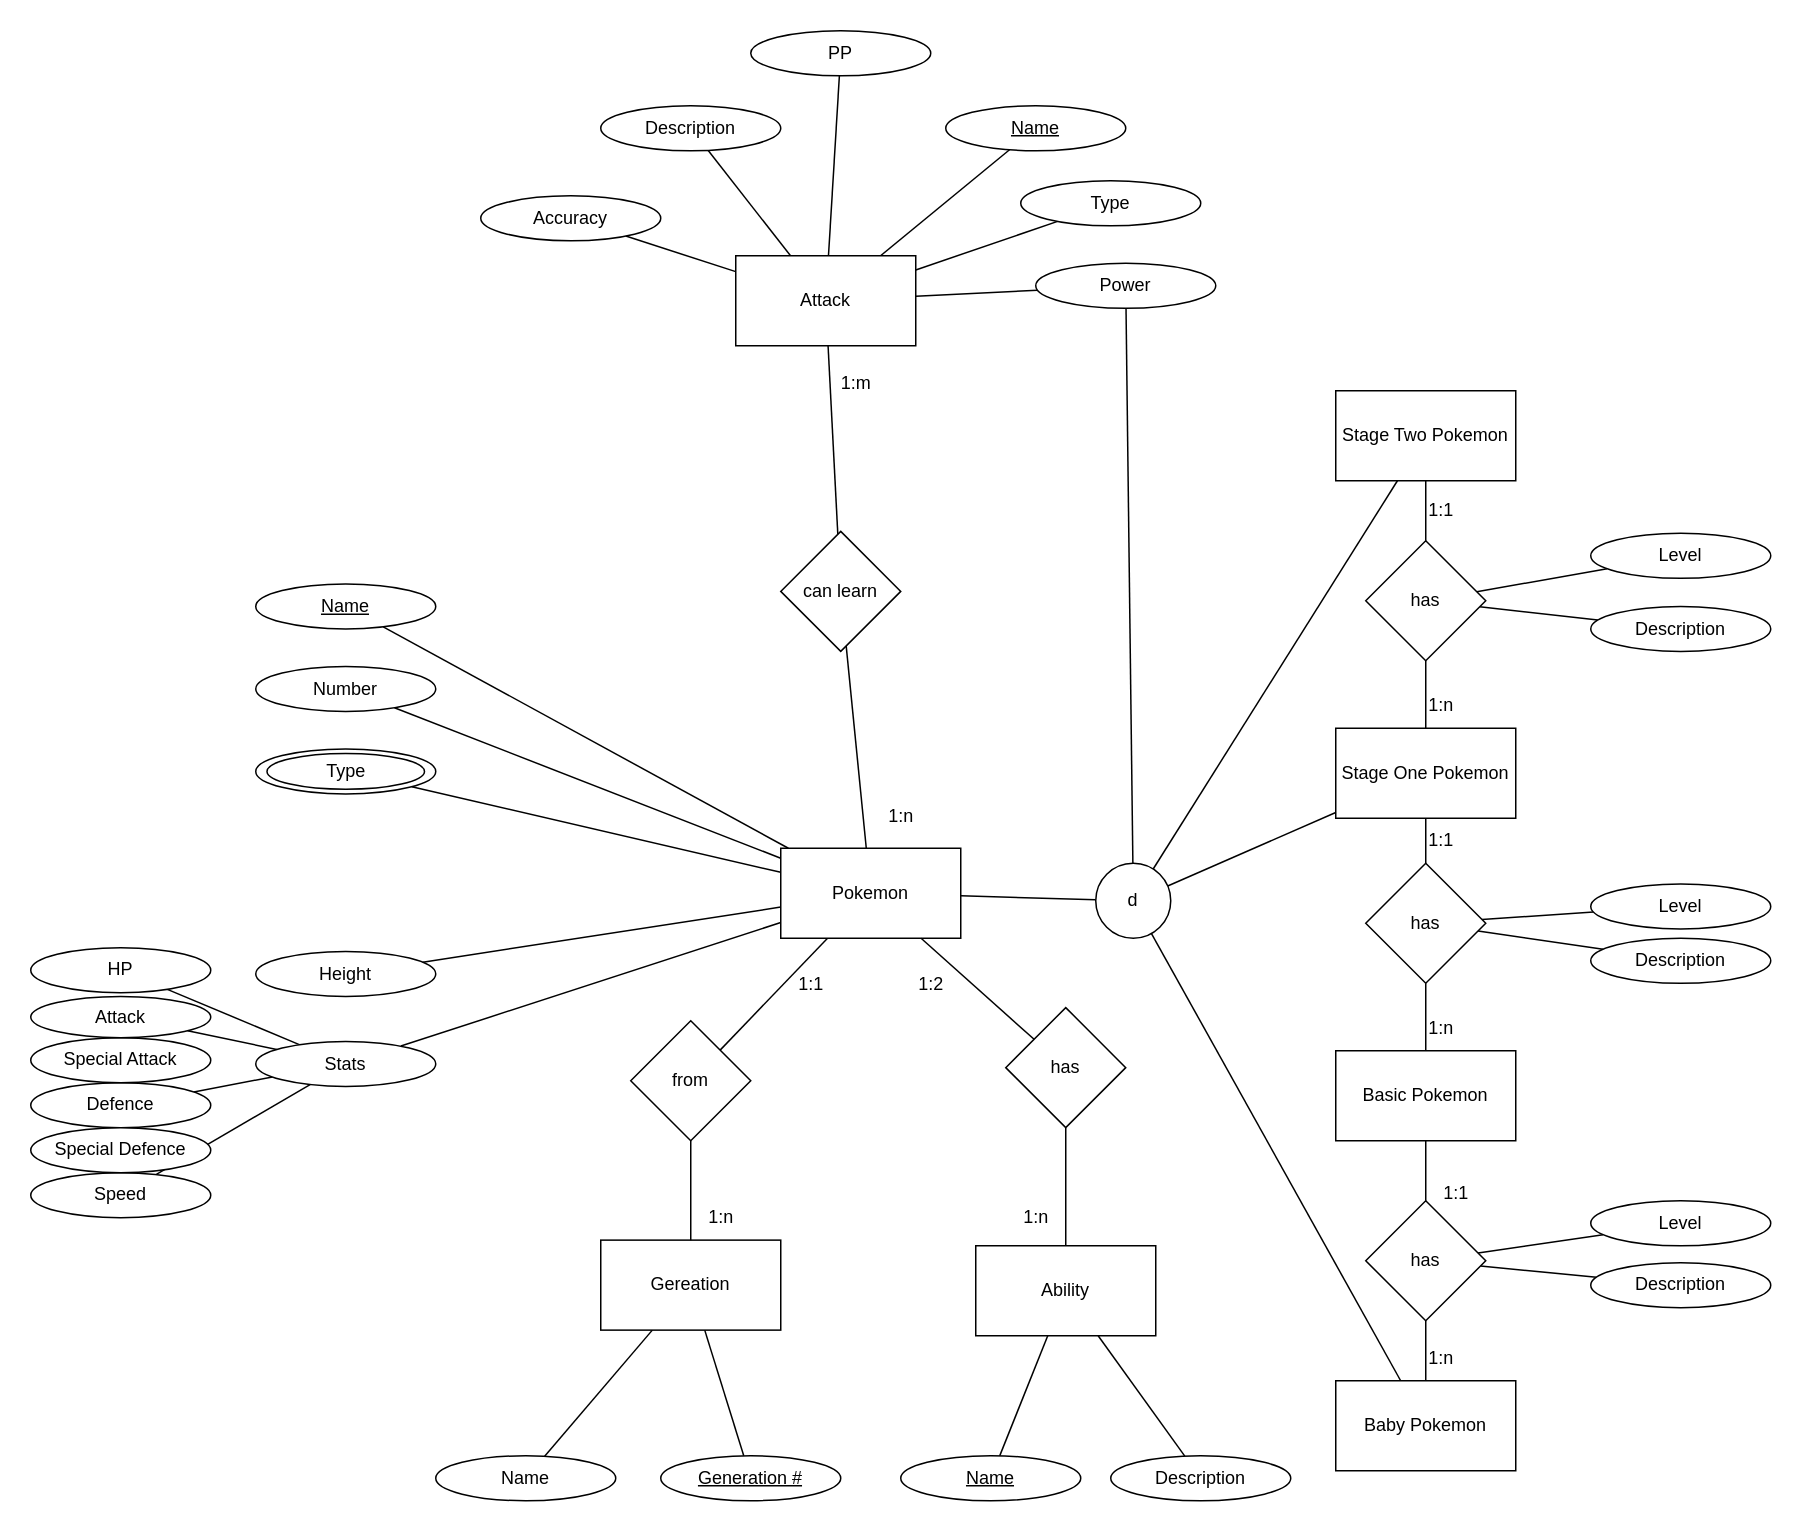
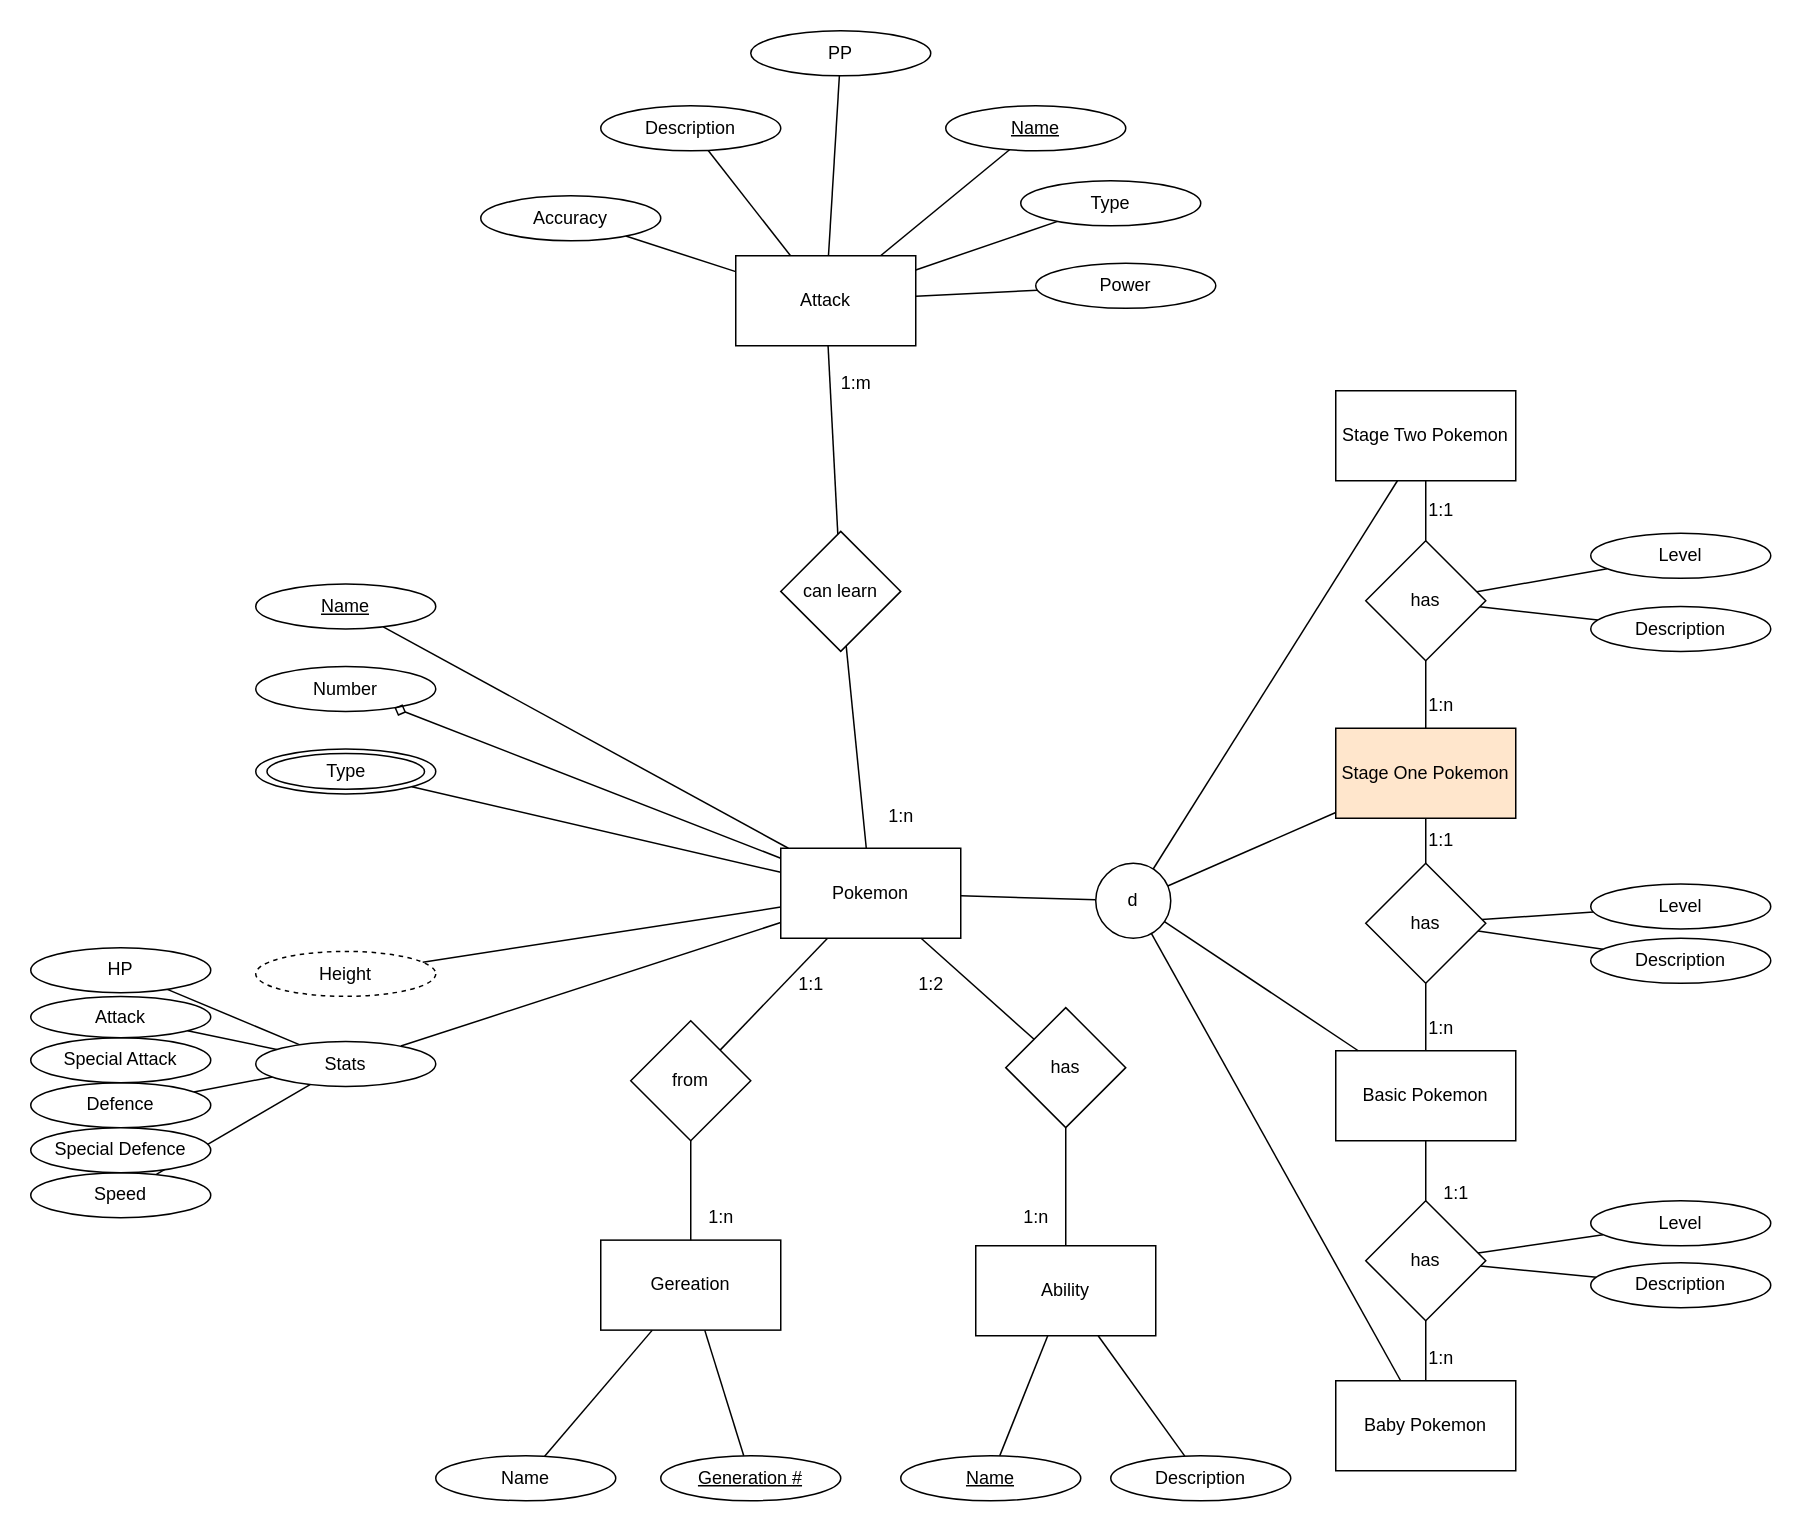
edge "Power" -- "d": now "Basic Pokemon" -- "d"
edge "Number" -- "Pokemon": arrowhead none -> diamond
node "Stage One Pokemon": fillcolor #ffffff -> #ffe6cc
node "Height": style solid -> dashed
